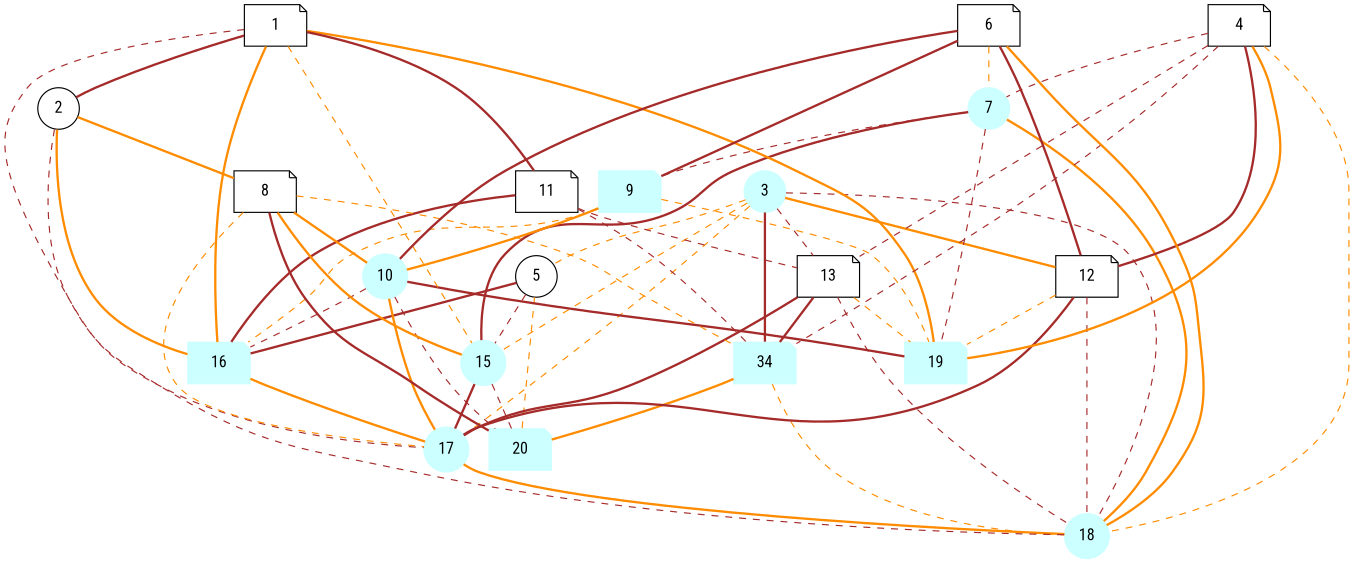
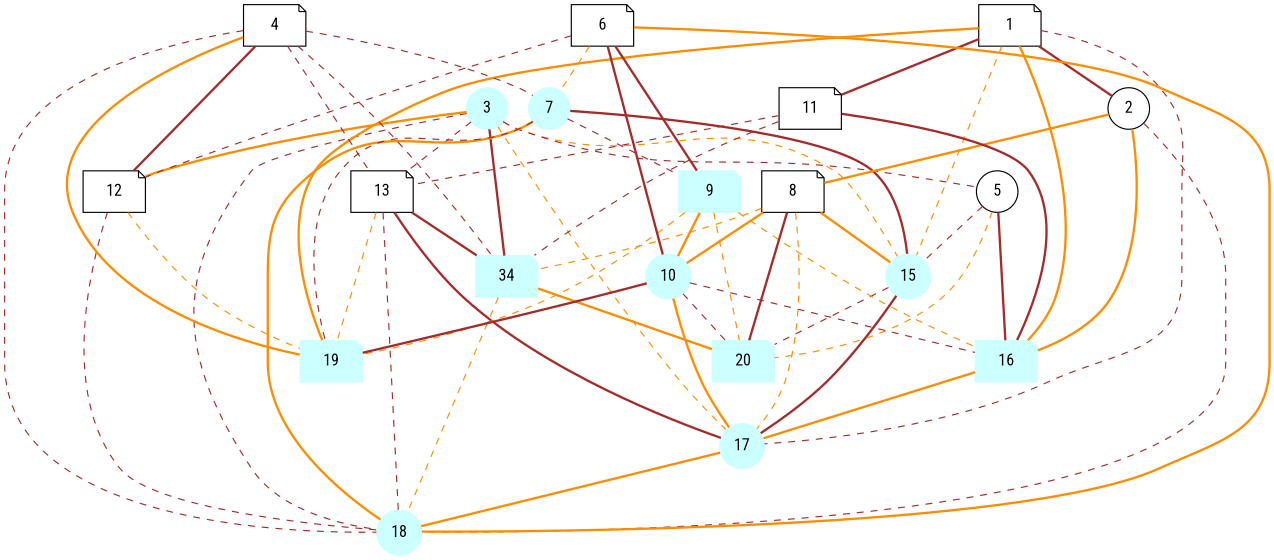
edge "6" -- "12": style bold -> dashed
edge "3" -- "5": color darkorange -> brown
edge "9" -- "20": added
edge "4" -- "18": color darkorange -> brown
edge "12" -- "17": removed
